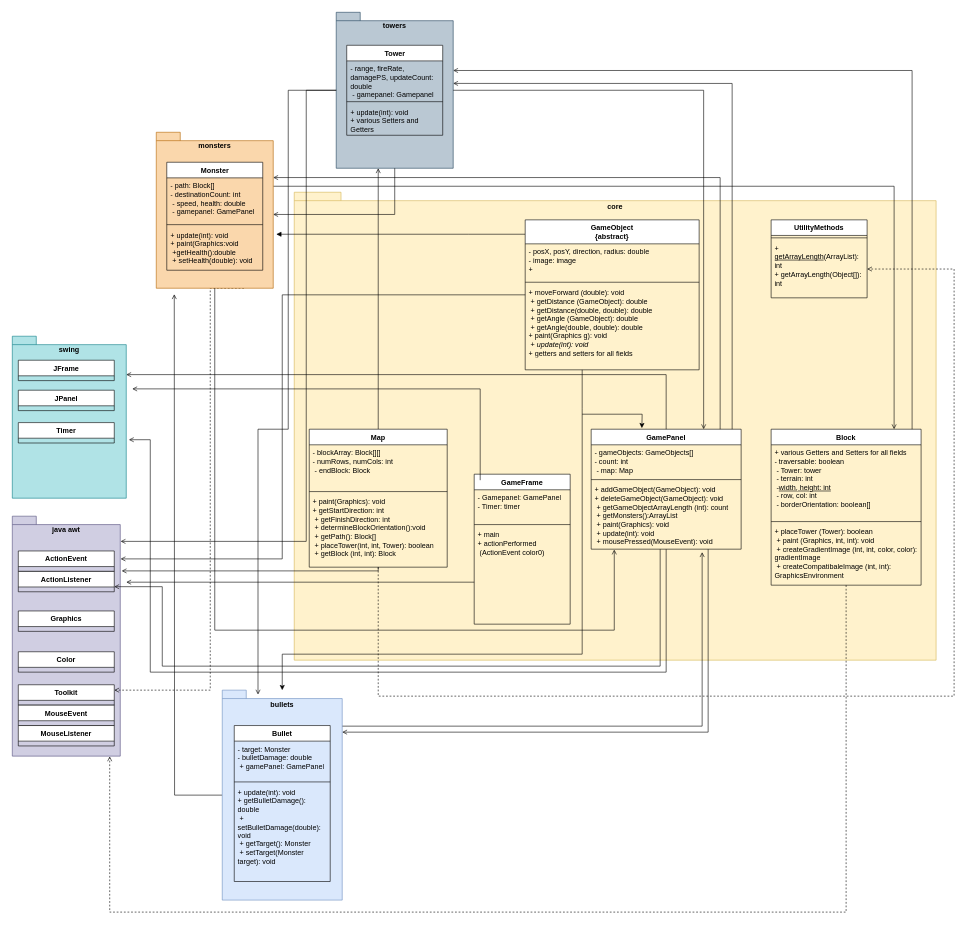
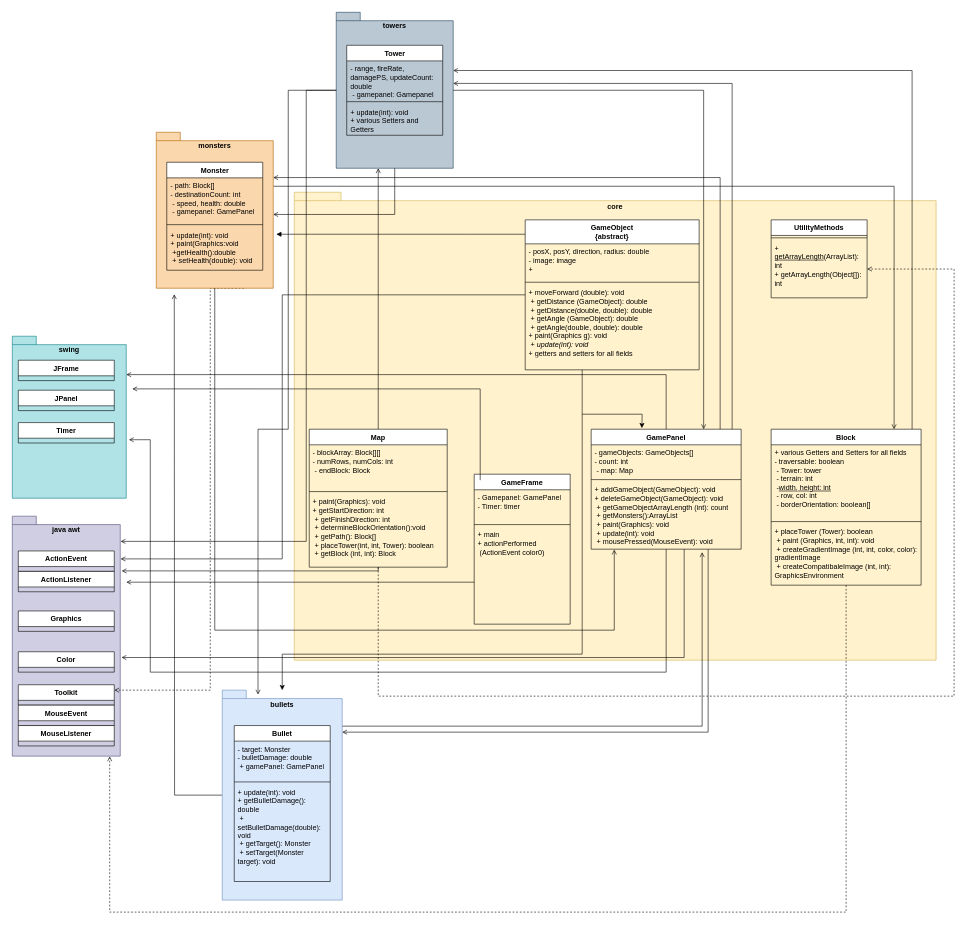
edge "GamePanel" -> "java awt": added
edge "GamePanel" -> "ActionListener": removed
